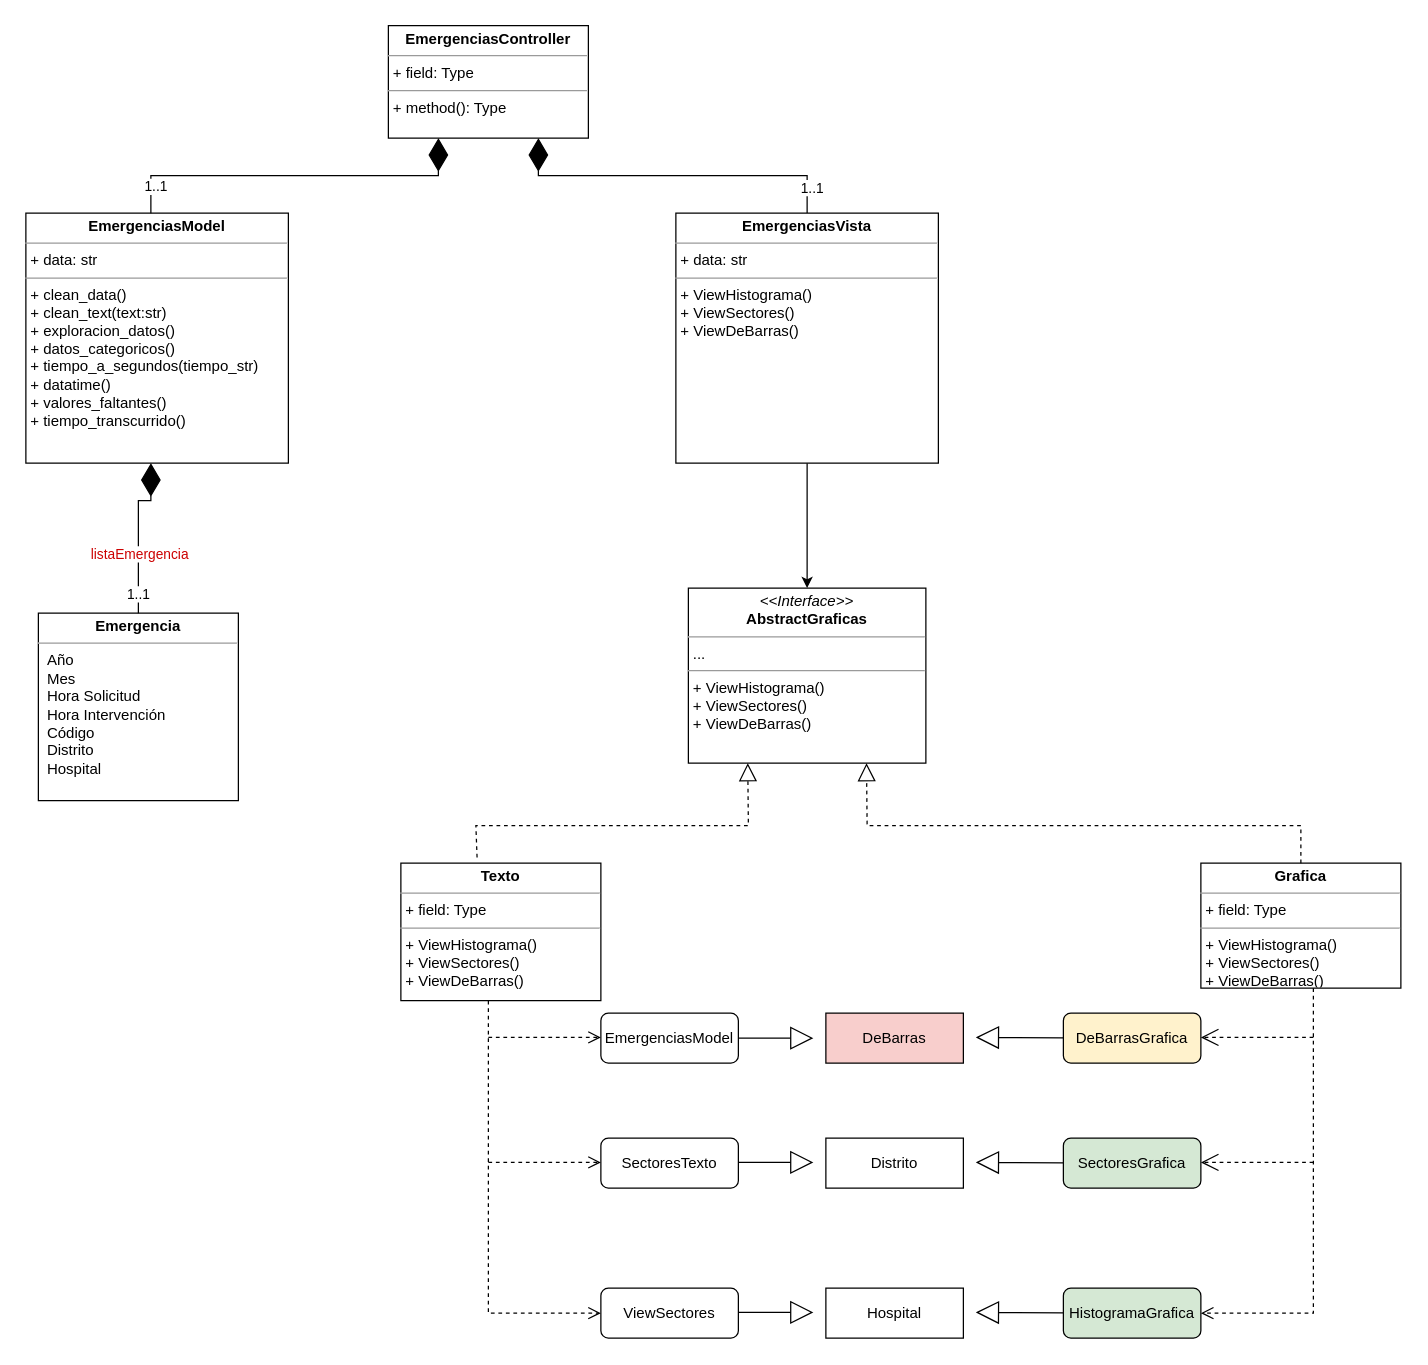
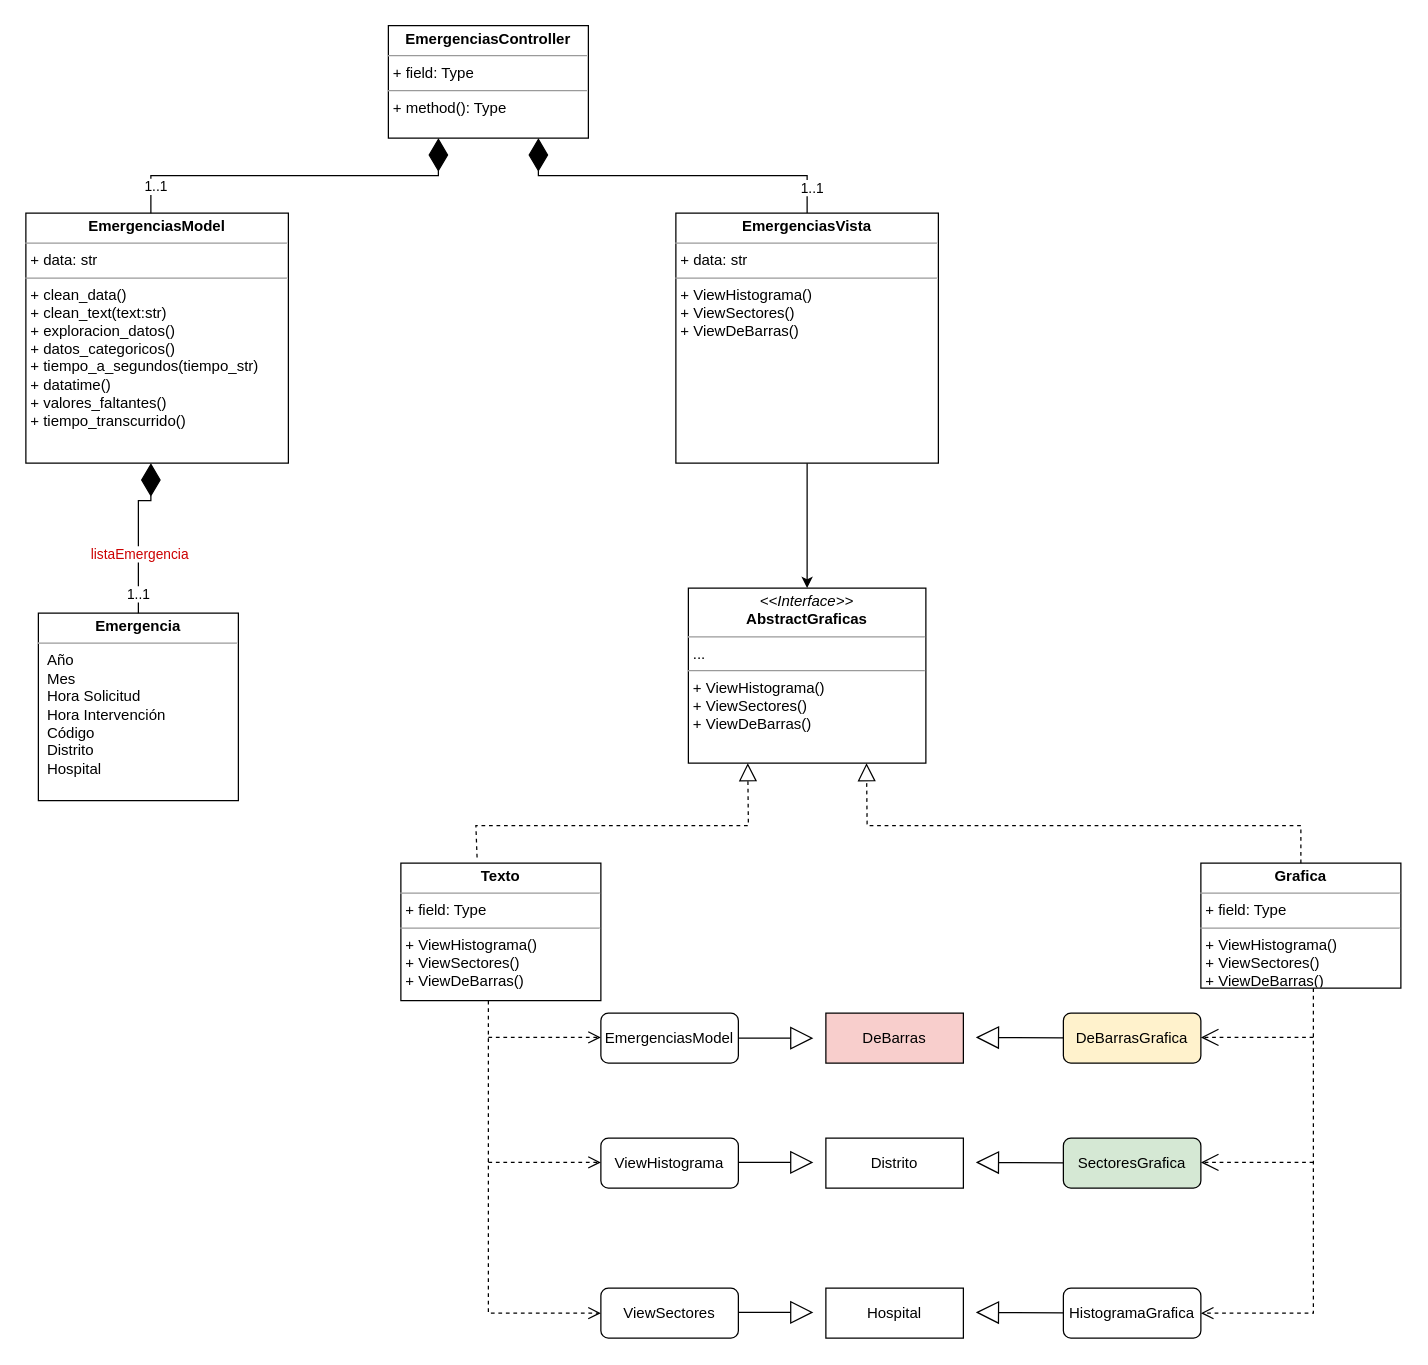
node "SectoresTexto": label "SectoresTexto" -> "ViewHistograma"
node "HistogramaGrafica": fillcolor #d5e8d4 -> #ffffff
